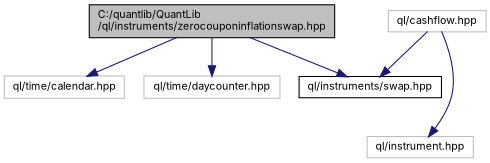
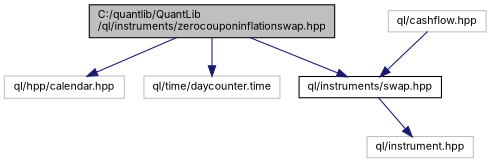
edge "ql/cashflow.hpp" -> "ql/instrument.hpp": now "ql/instruments/swap.hpp" -> "ql/instrument.hpp"
node "ql/time/calendar.hpp": label "ql/time/calendar.hpp" -> "ql/hpp/calendar.hpp"
node "ql/time/daycounter.hpp": label "ql/time/daycounter.hpp" -> "ql/time/daycounter.time"
